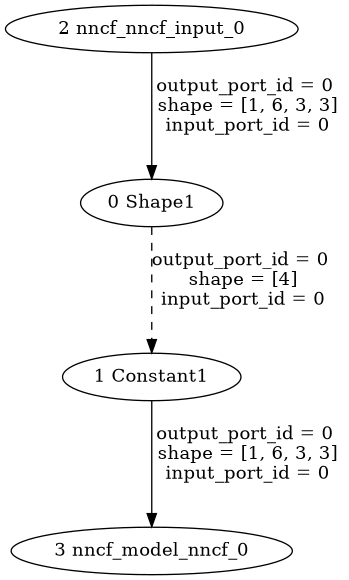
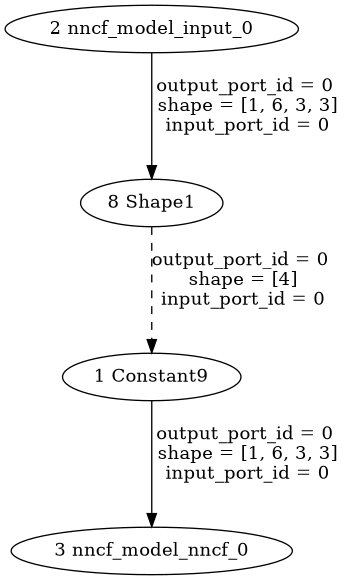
node "2 nncf_nncf_input_0": label "2 nncf_nncf_input_0" -> "2 nncf_model_input_0"
node "0 Shape1": label "0 Shape1" -> "8 Shape1"
node "1 Constant1": label "1 Constant1" -> "1 Constant9"
